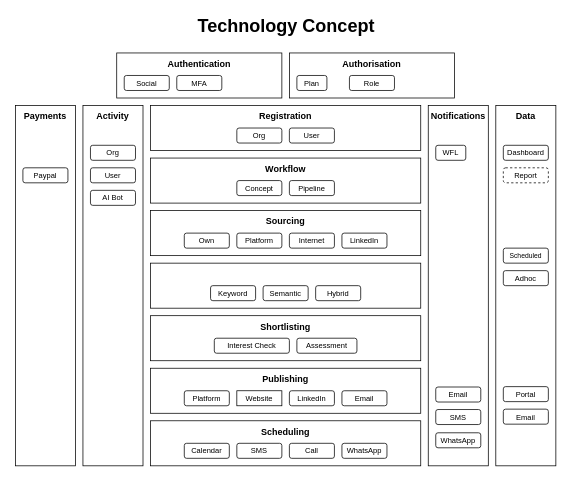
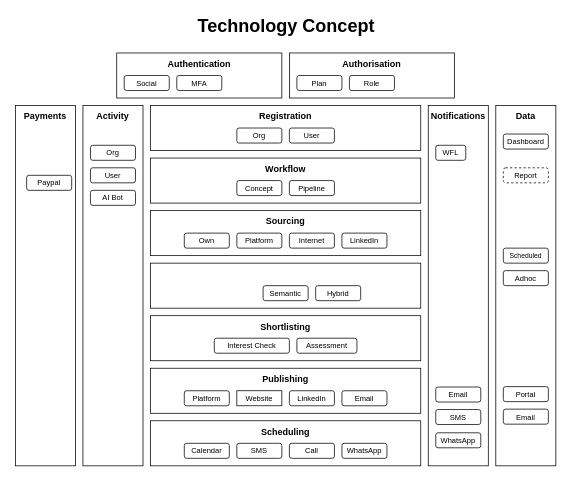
node "Plan": size 30x15 -> 45x15
node "Dashboard": moved (525, 153) -> (525, 141)
node "Paypal": moved (45, 175) -> (49, 183)
node "Keyword": removed
